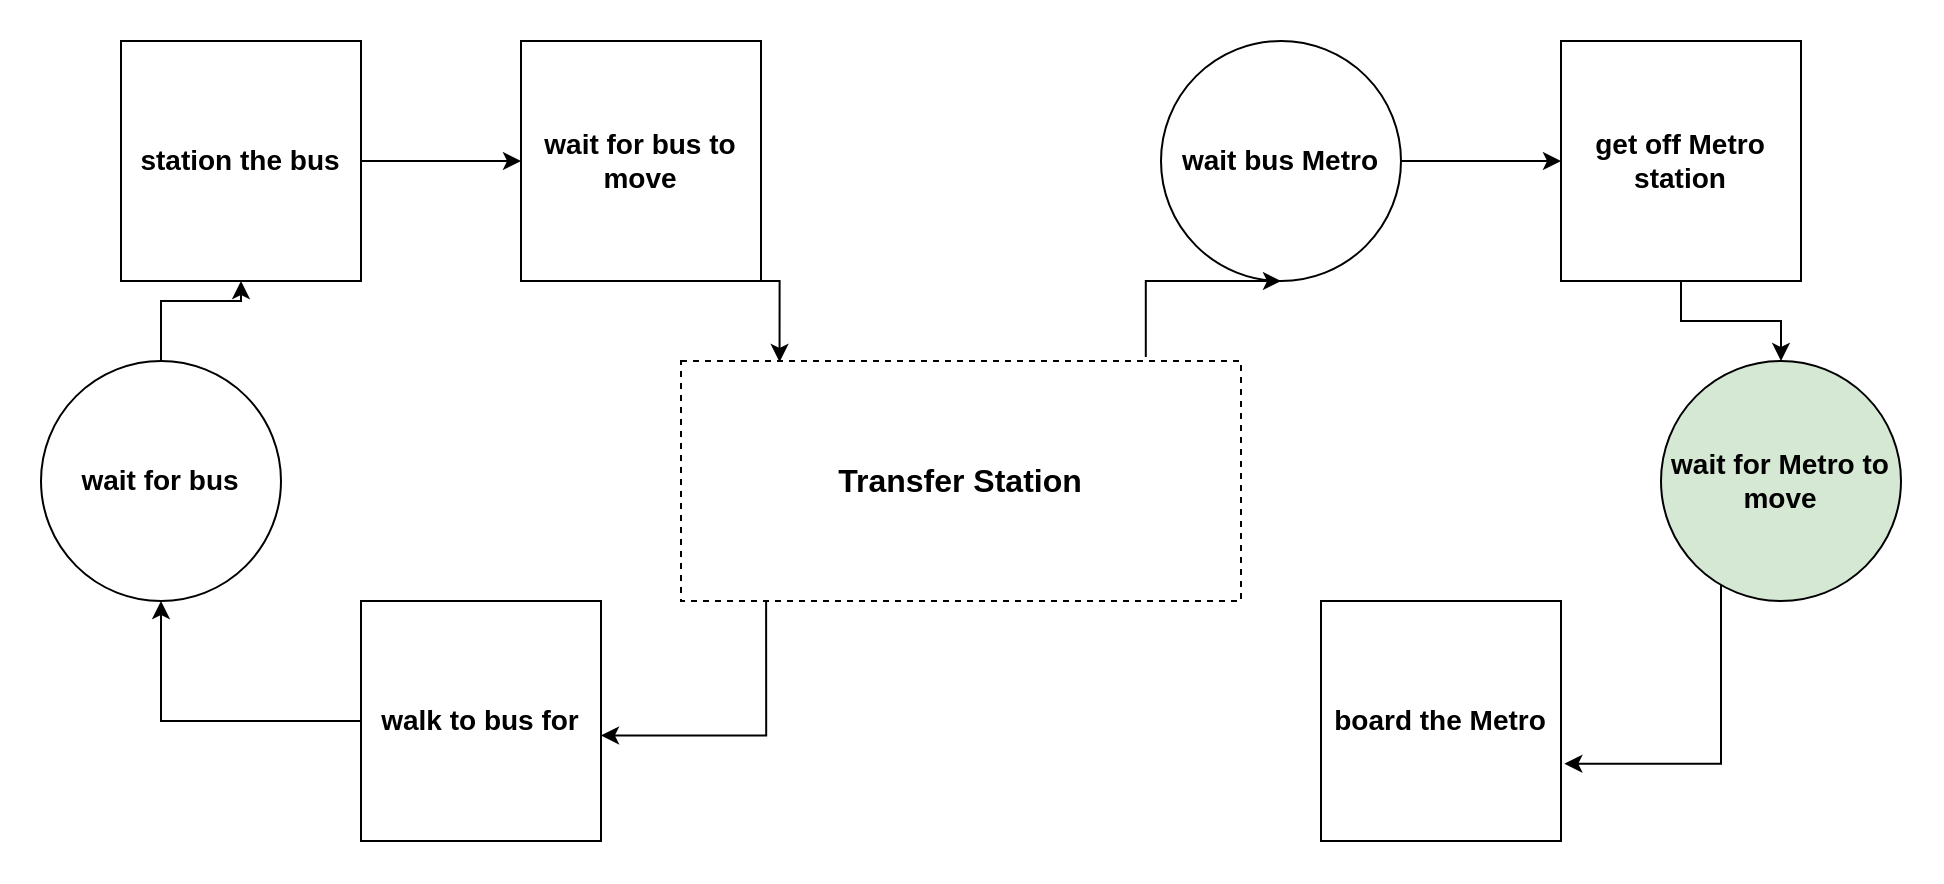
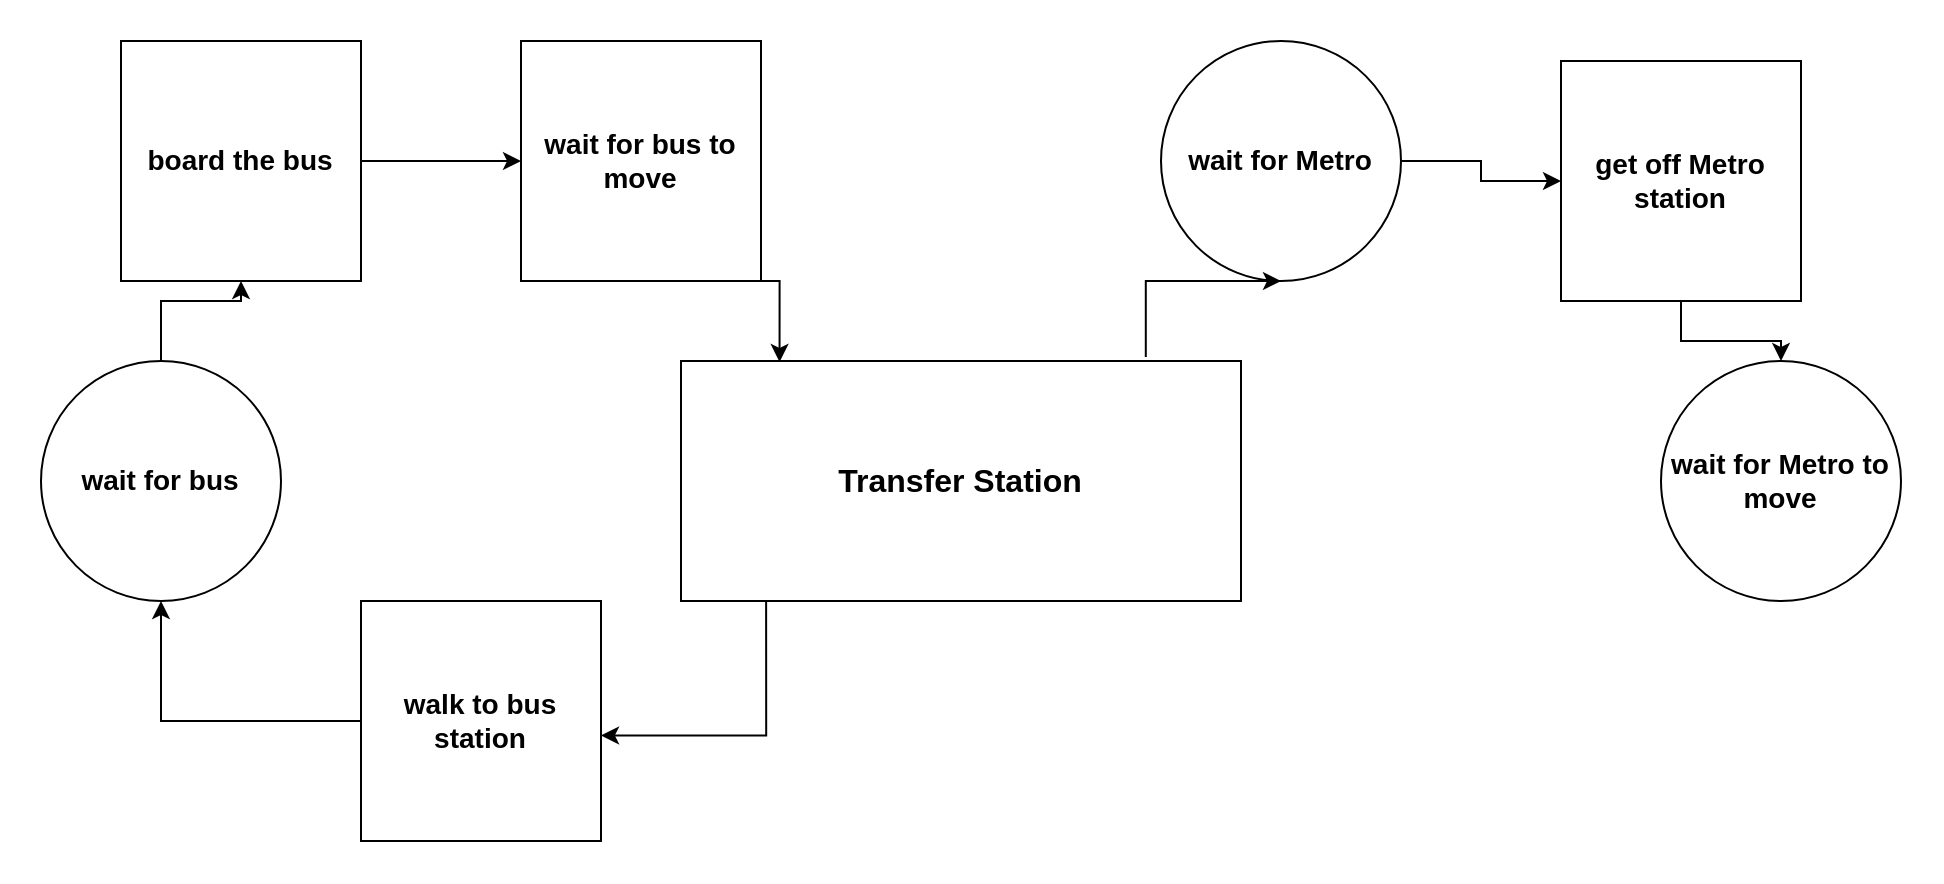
node "station the bus": label "station the bus" -> "board the bus"
node "wait bus Metro": label "wait bus Metro" -> "wait for Metro"
node "get off Metro station": moved (1681, 161) -> (1681, 181)
node "Transfer Station": style dashed -> solid
node "wait for Metro to move": fillcolor #d5e8d4 -> #ffffff
node "walk to bus for": label "walk to bus for" -> "walk to bus station"
node "board the Metro": removed
edge "wait for Metro to move" -> "board the Metro": removed
